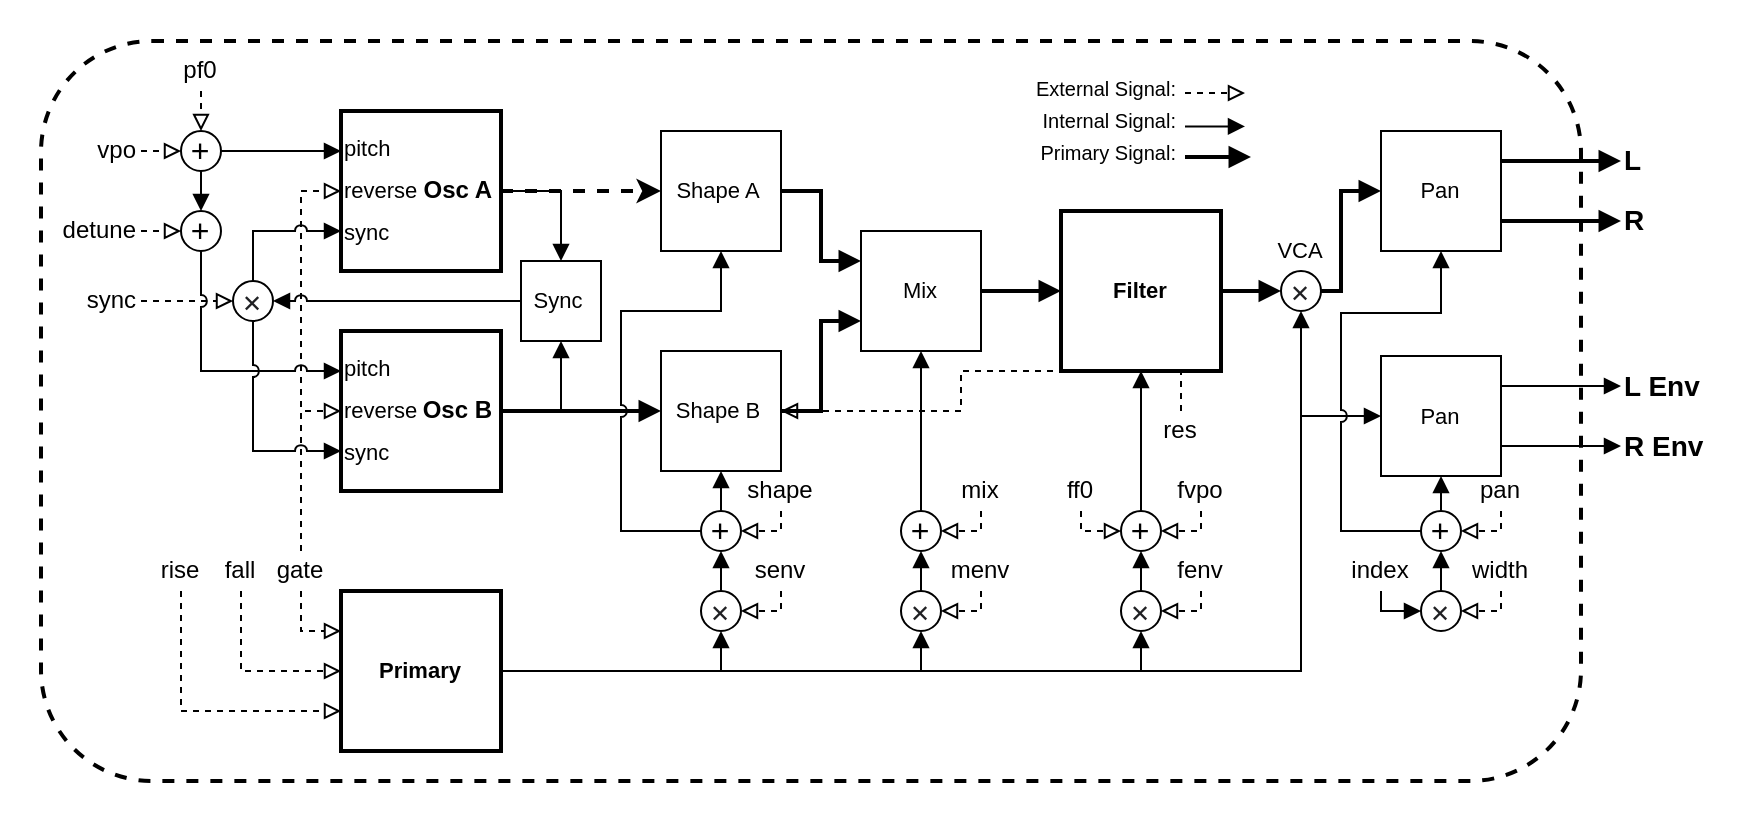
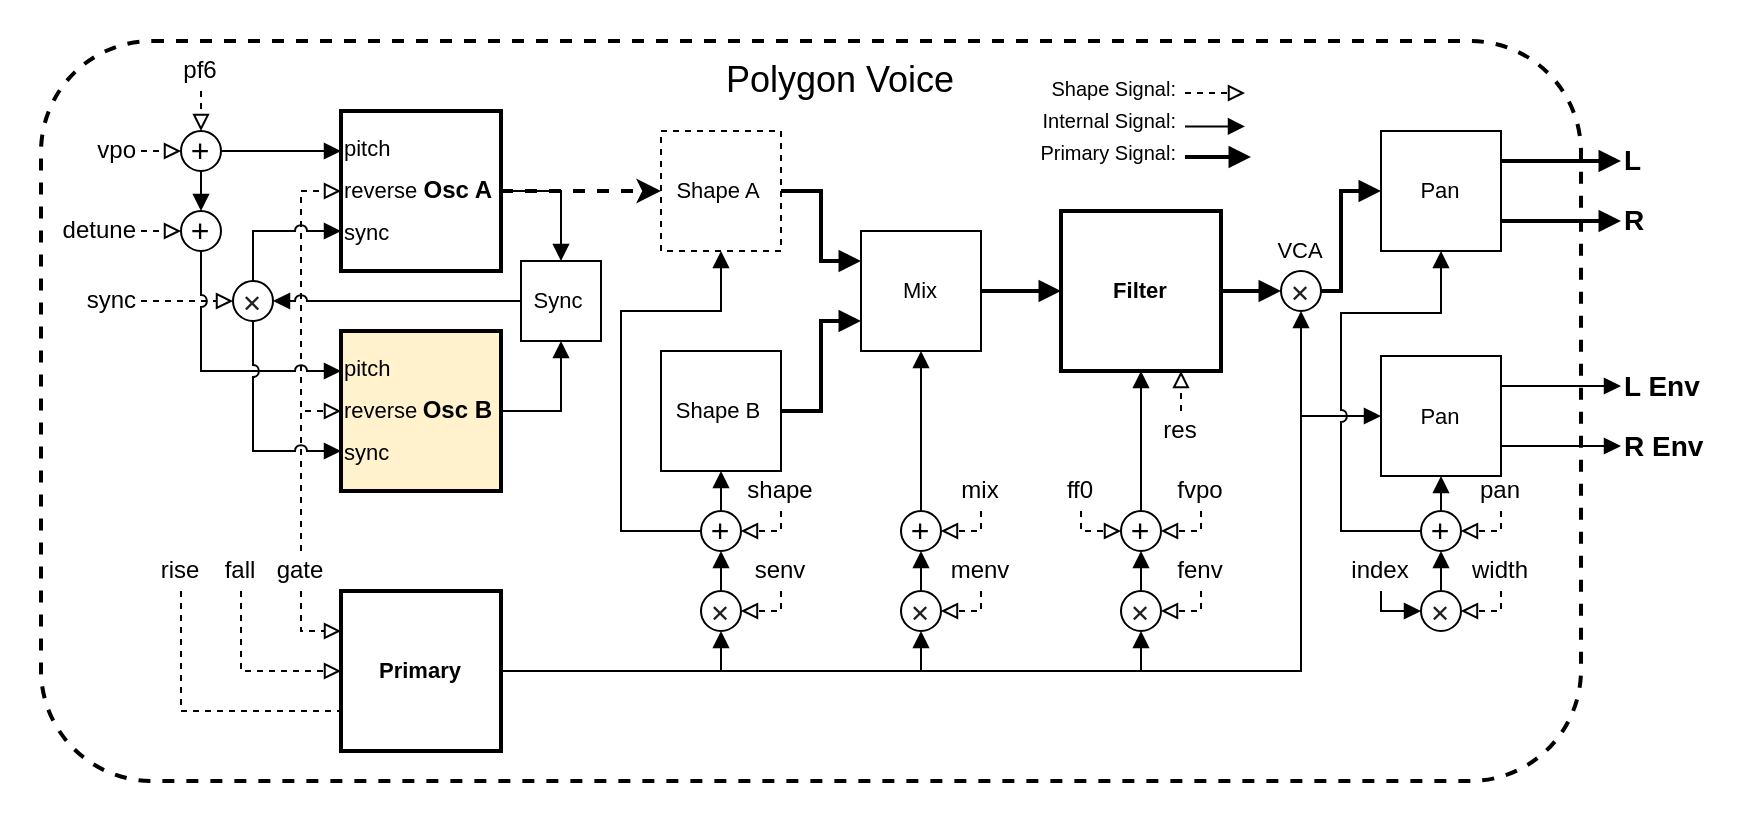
node "pf0": label "pf0" -> "pf6"
node "Polygon Voice": added
node "External Signal:Internal Signal:Primary Signal:": label "External Signal:Internal Signal:Primary Signal:" -> "Shape Signal:Internal Signal:Primary Signal:"
node "Shape A": style solid -> dashed
node "Osc B": fillcolor #ffffff -> #fff2cc
edge "Osc B" -> "Shape B": removed
edge "res" -> "Shape B": now "res" -> "Filter"
edge "rise" -> "Primary": arrowhead block -> none
